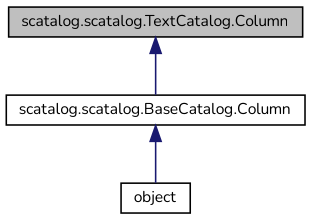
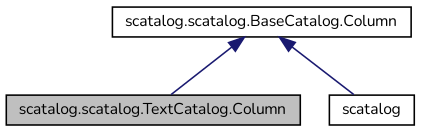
edge "scatalog.scatalog.BaseCatalog.Column" -> "scatalog.scatalog.TextCatalog.Column": reversed
node "object": label "object" -> "scatalog"
